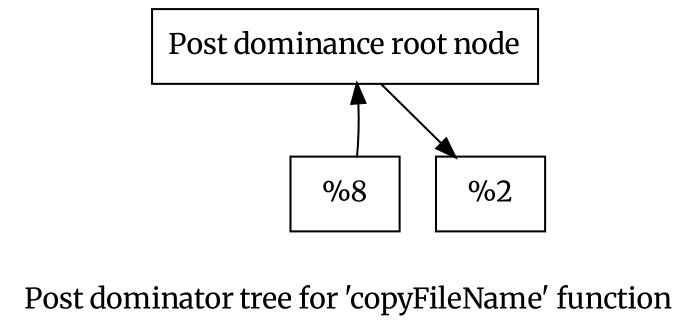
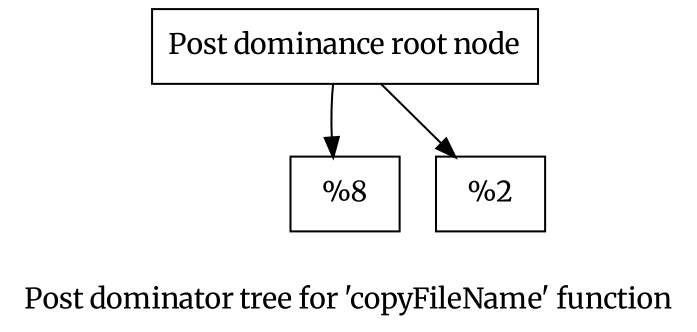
edge "%8" -> "Post dominance root node": reversed
